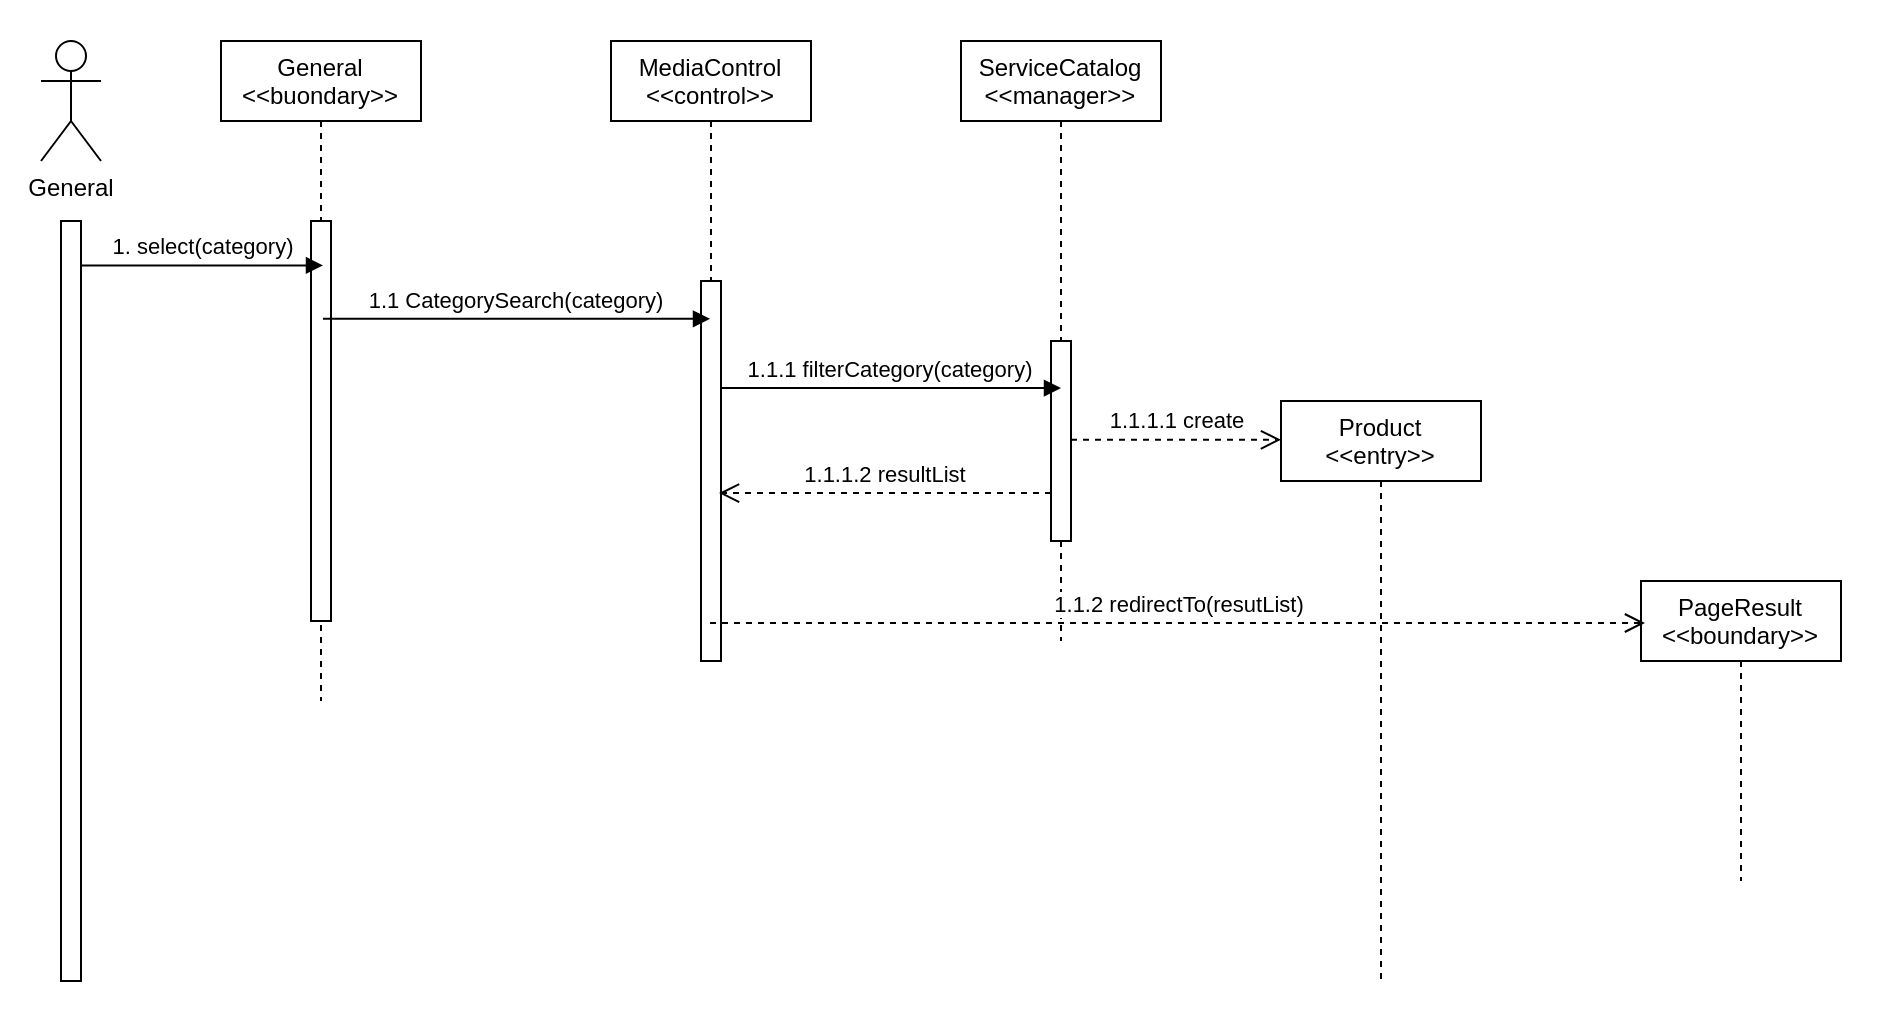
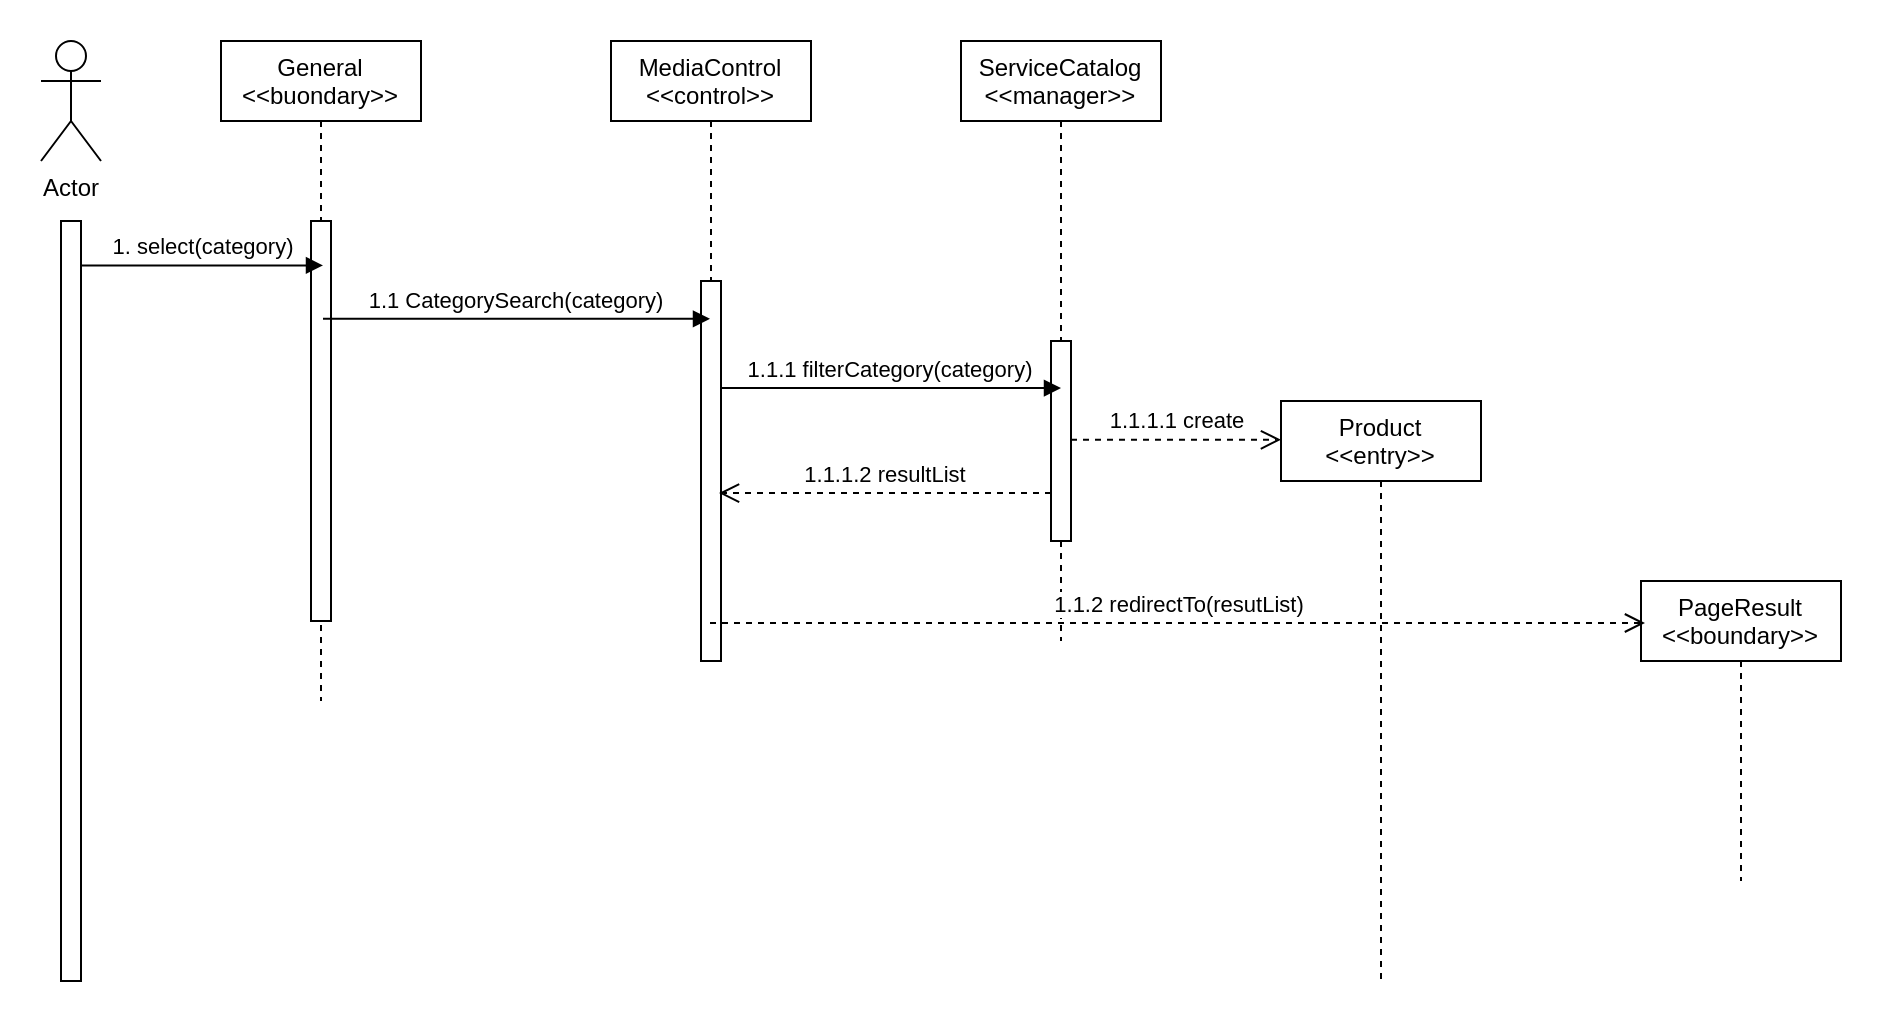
node "General": label "General" -> "Actor"
